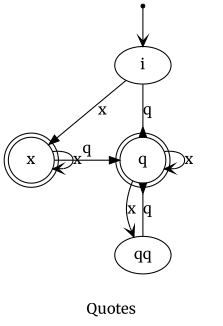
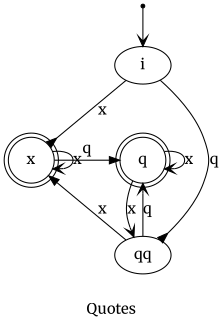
edge "i" -> "q": now "i" -> "qq"
edge "i" -> "x": arrowhead normal -> inv
edge "qq" -> "x": added, label "x"
edge "qq" -> "q": arrowhead inv -> vee
